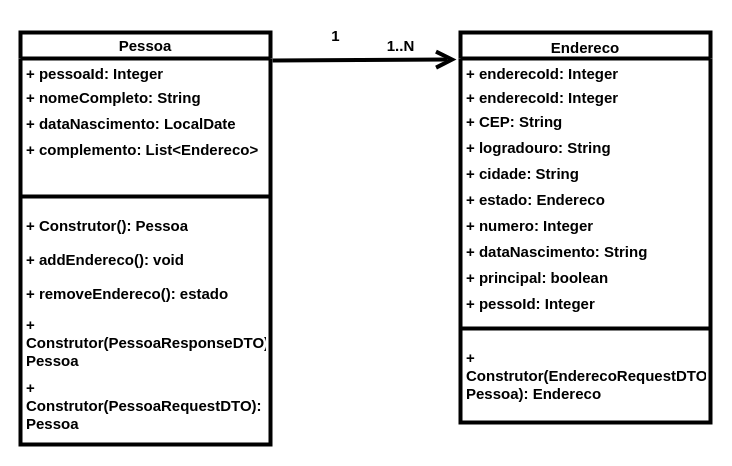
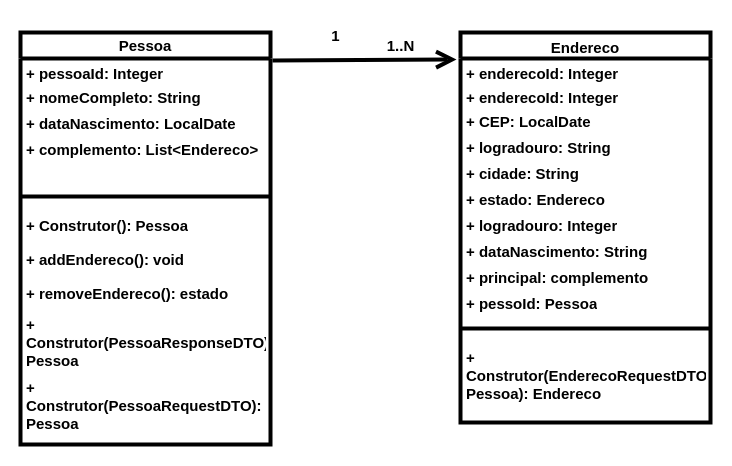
node "+ CEP: String": label "+ CEP: String" -> "+ CEP: LocalDate"
node "+ numero: Integer": label "+ numero: Integer" -> "+ logradouro: Integer"
node "+ principal: boolean": label "+ principal: boolean" -> "+ principal: complemento"
node "+ pessoId: Integer": label "+ pessoId: Integer" -> "+ pessoId: Pessoa"
